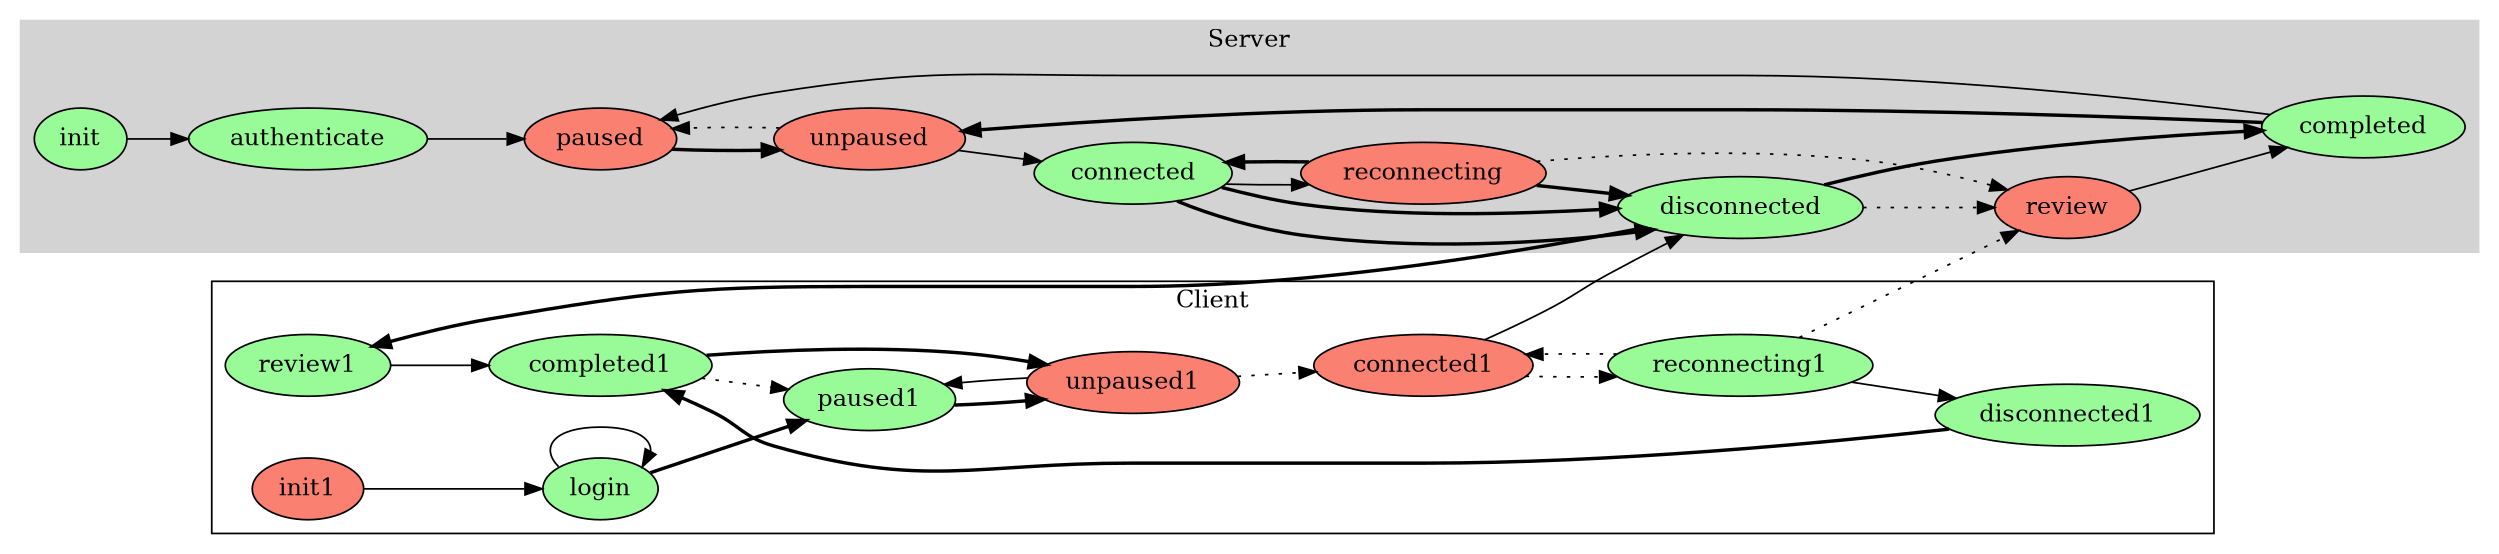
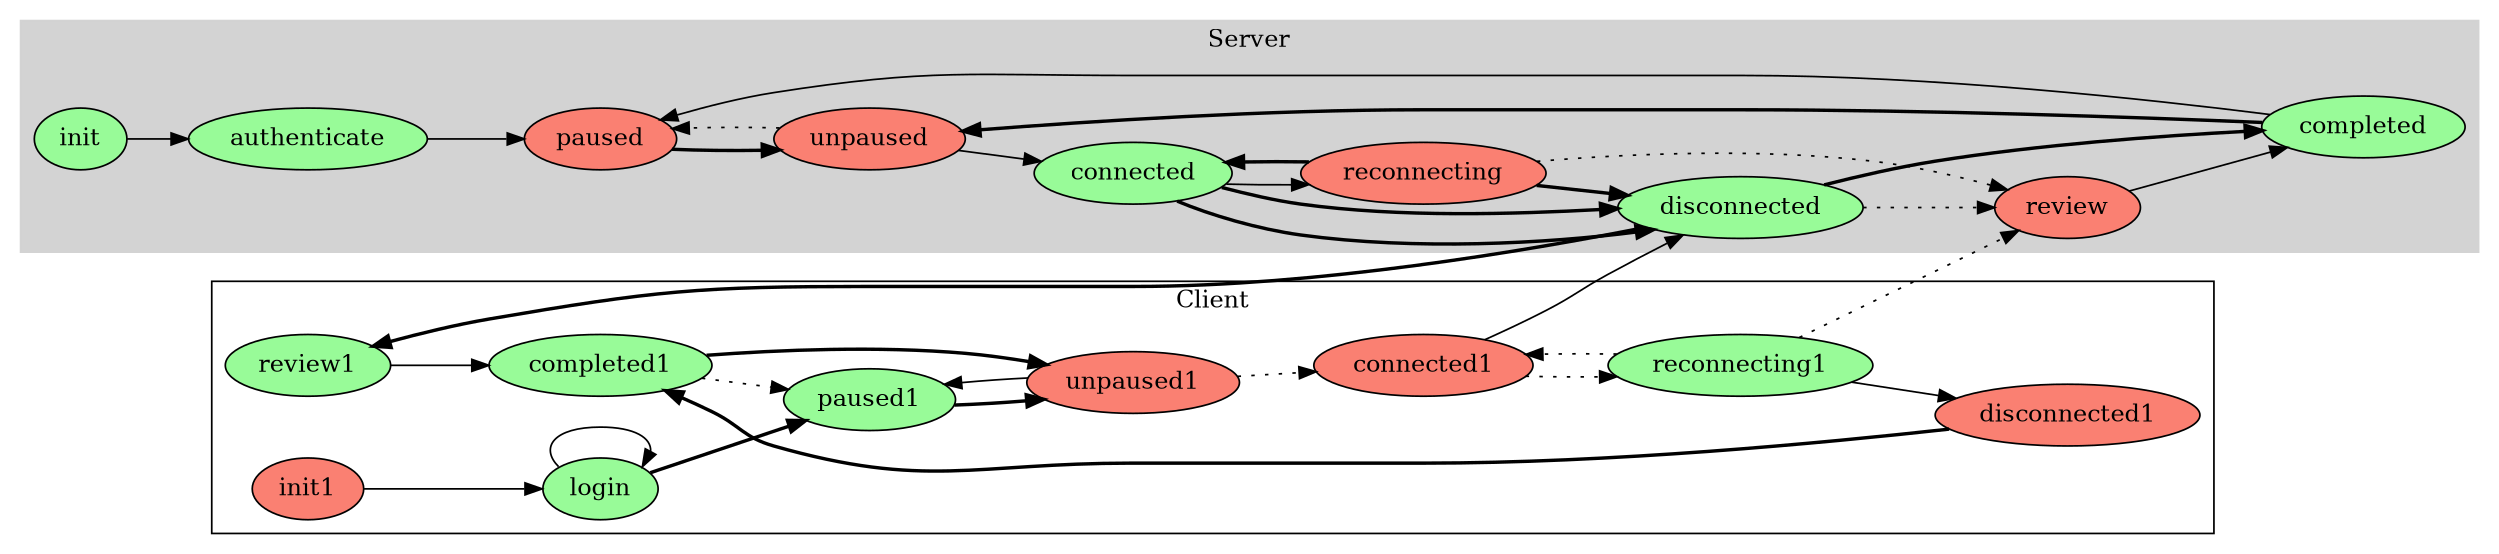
node "disconnected1": fillcolor palegreen -> salmon
